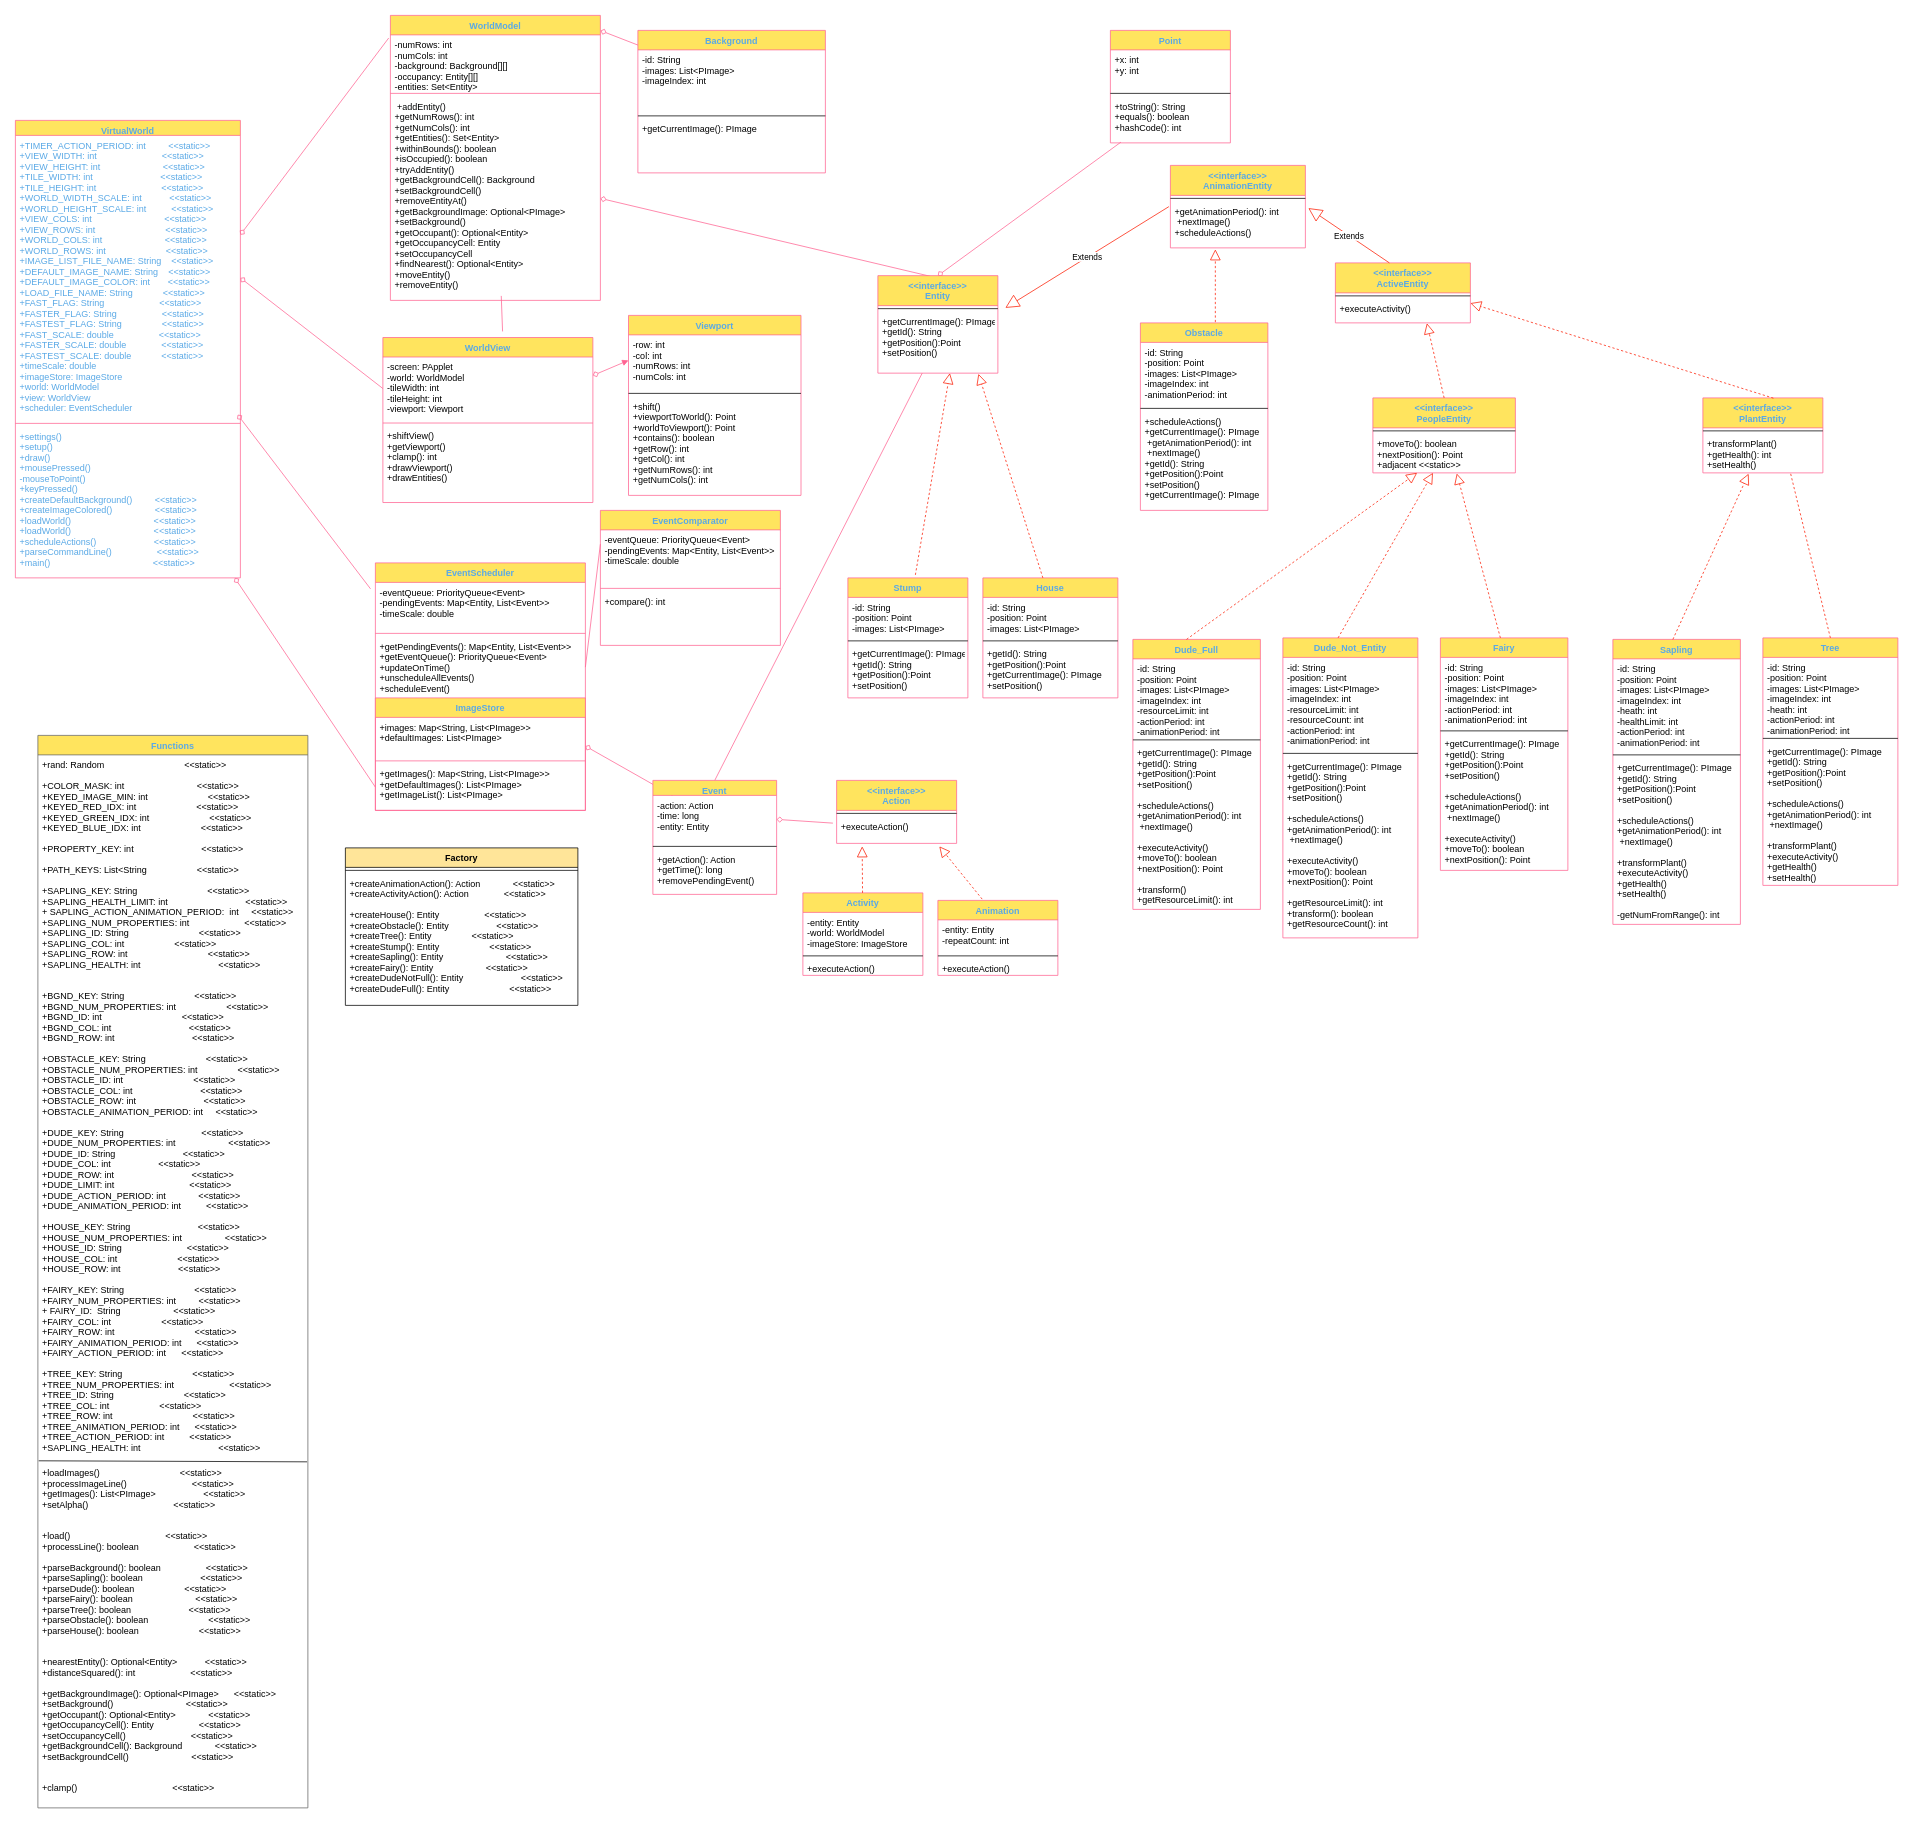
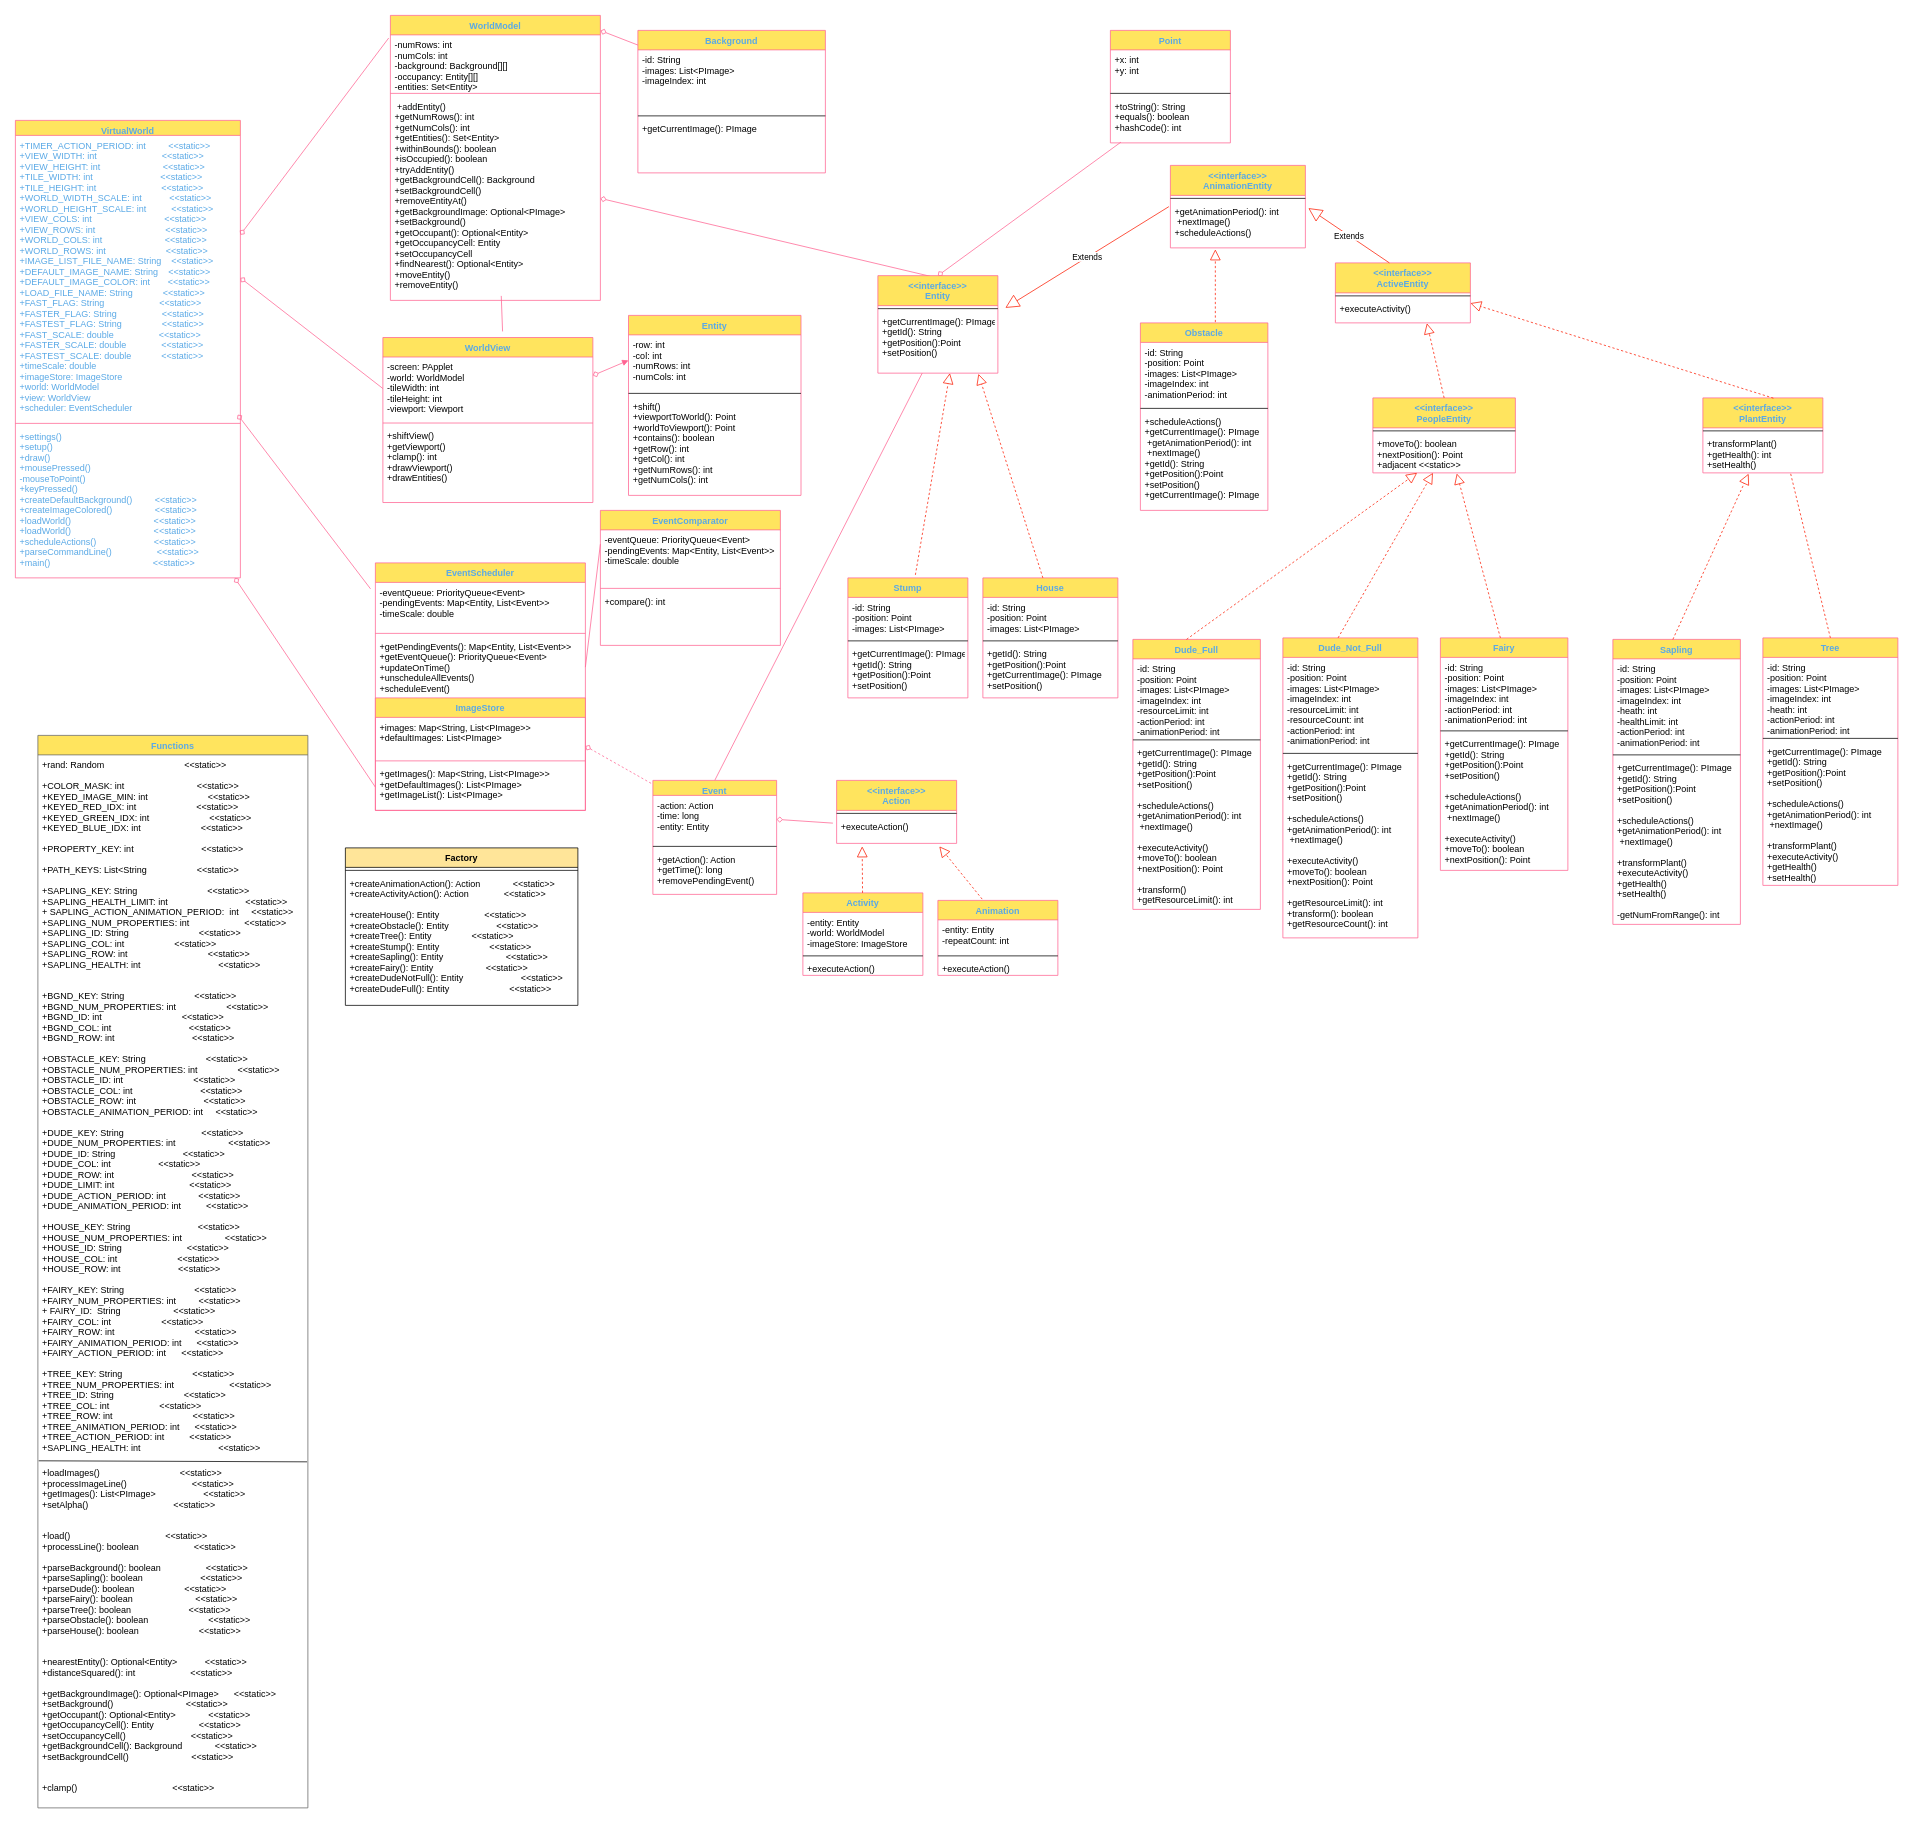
node "Viewport": label "Viewport" -> "Entity"
node "Dude_Not_Entity": label "Dude_Not_Entity" -> "Dude_Not_Full"
edge "-action: Action -time: long -entity: Entity" -> "EventScheduler": style solid -> dashed
